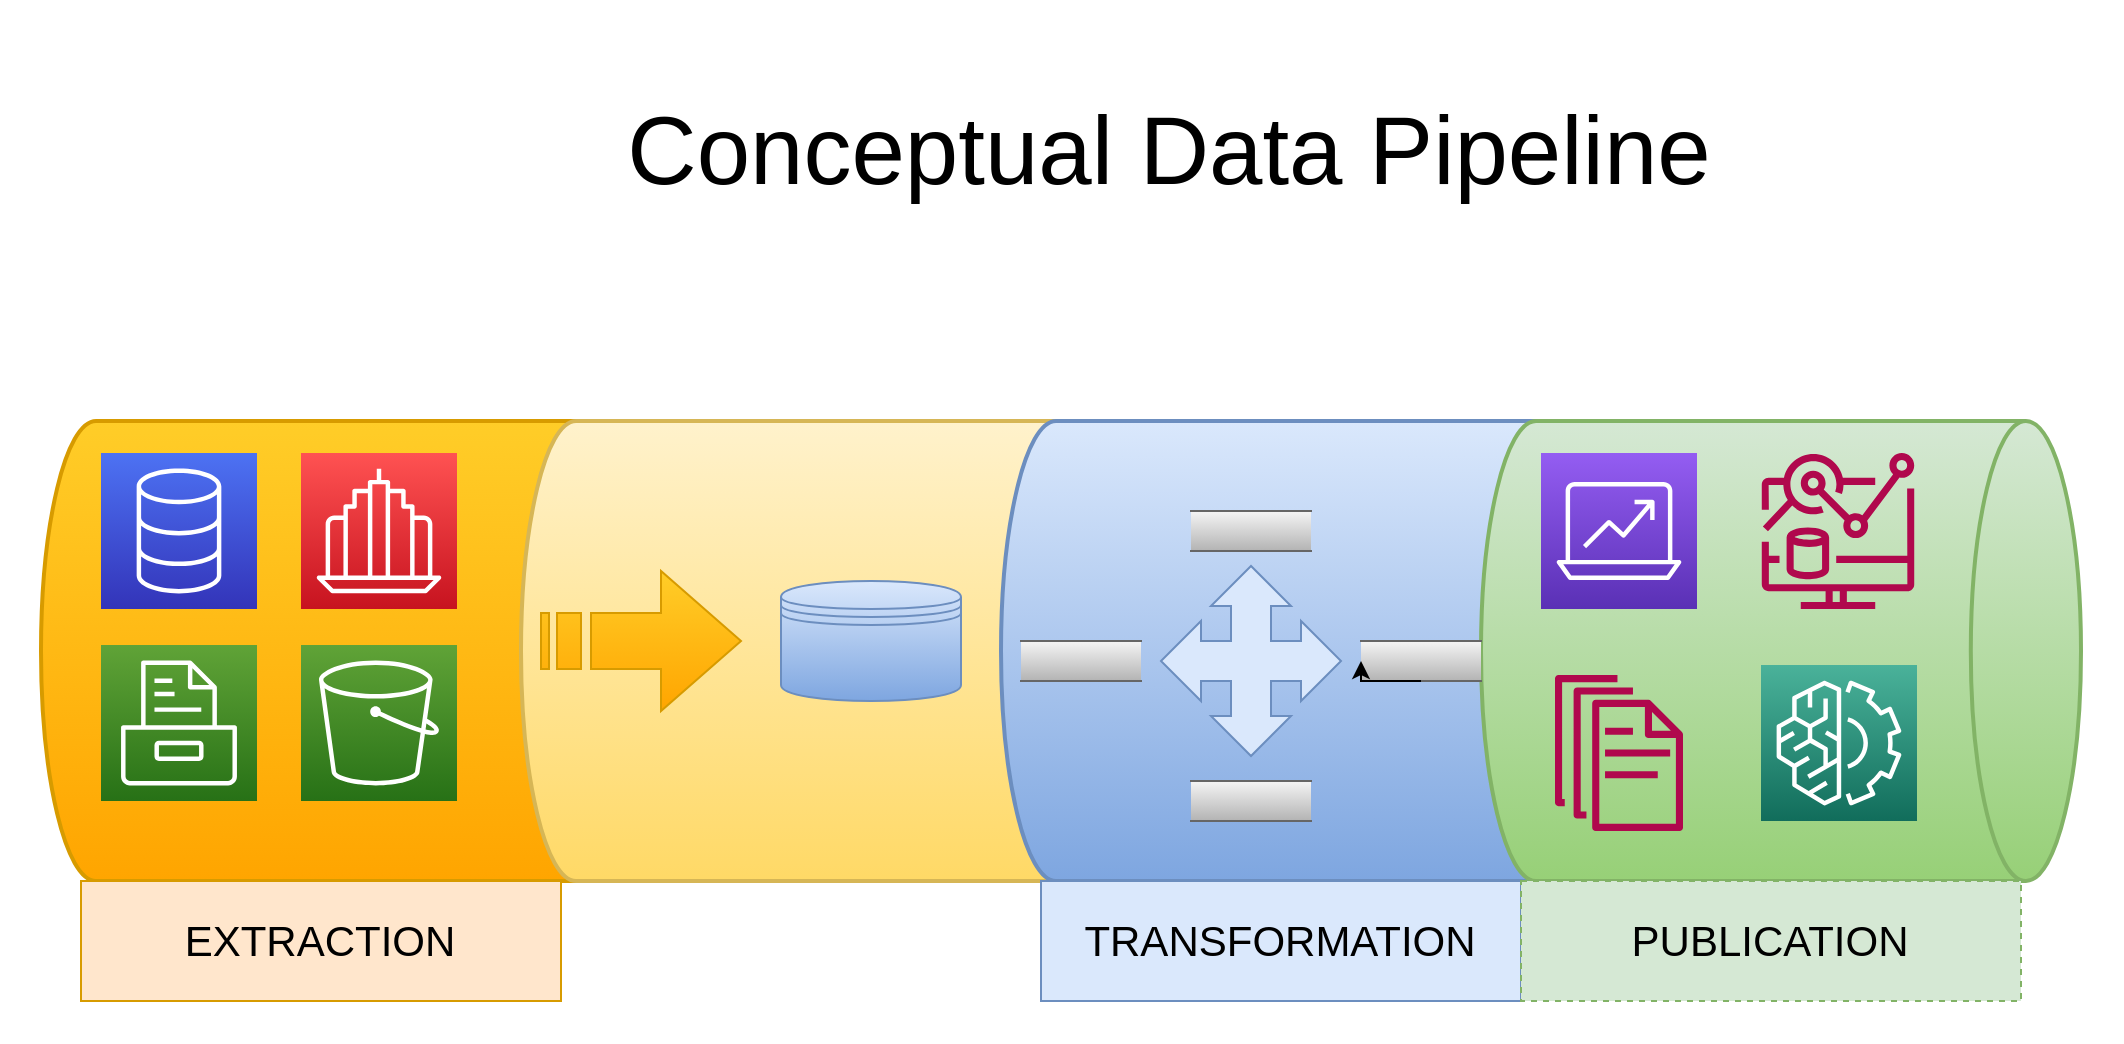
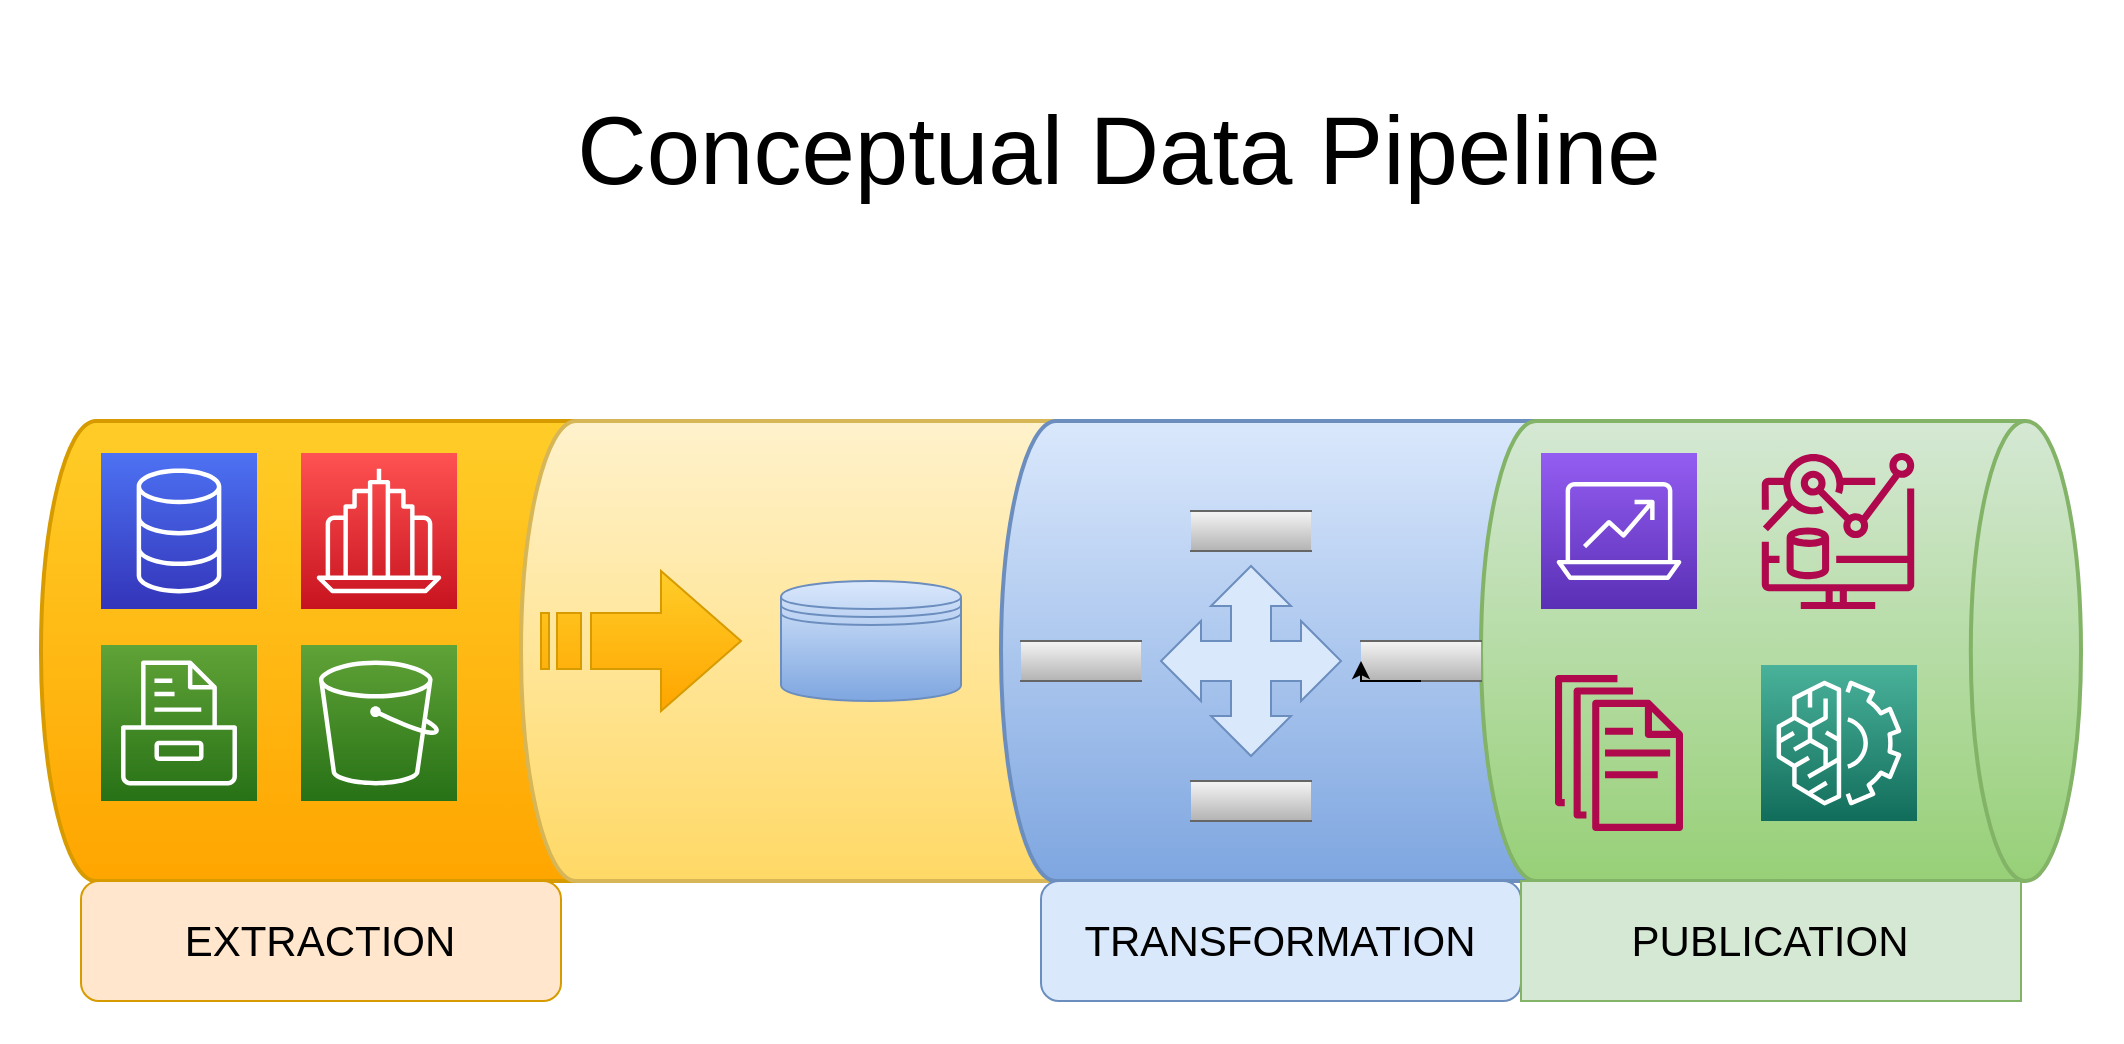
node "Conceptual Data Pipeline": moved (1170, 151) -> (1120, 151)
node "EXTRACTION": shape rectangle -> rounded rectangle
node "TRANSFORMATION": shape rectangle -> rounded rectangle
node "PUBLICATION": style dashed -> solid
